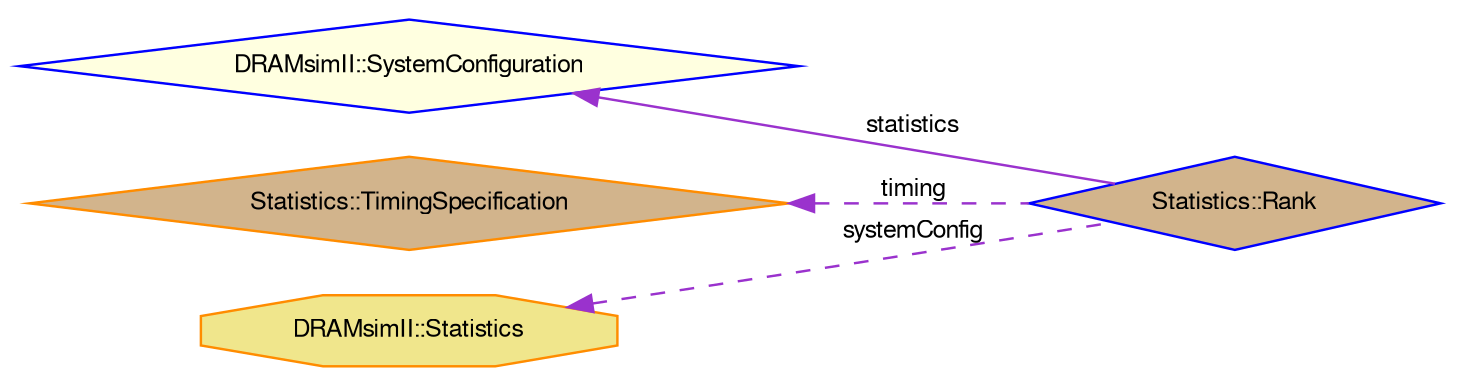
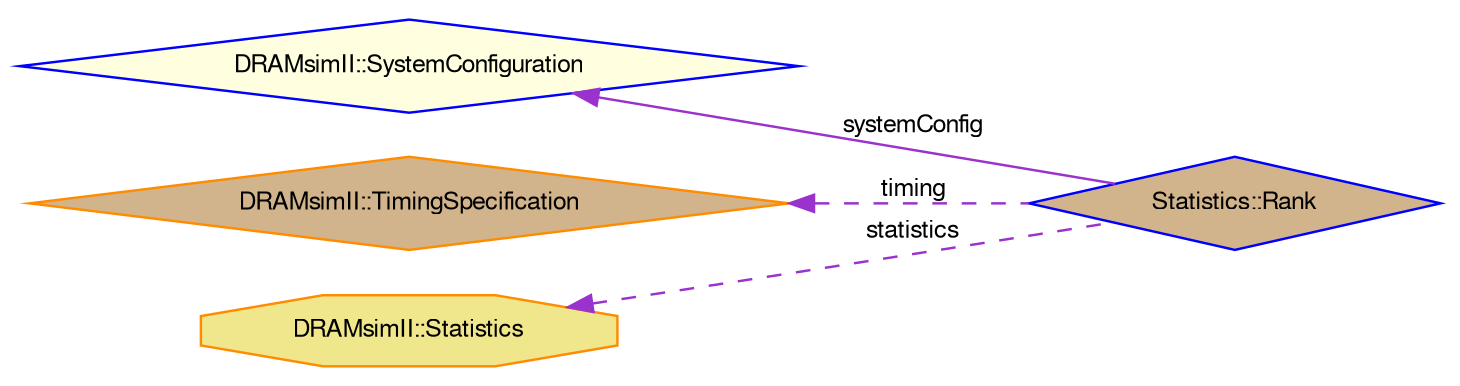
edge "Statistics::Rank" -> "DRAMsimII::SystemConfiguration": label "statistics" -> "systemConfig"
node "Statistics::TimingSpecification": label "Statistics::TimingSpecification" -> "DRAMsimII::TimingSpecification"
edge "Statistics::Rank" -> "DRAMsimII::Statistics": label "systemConfig" -> "statistics"
